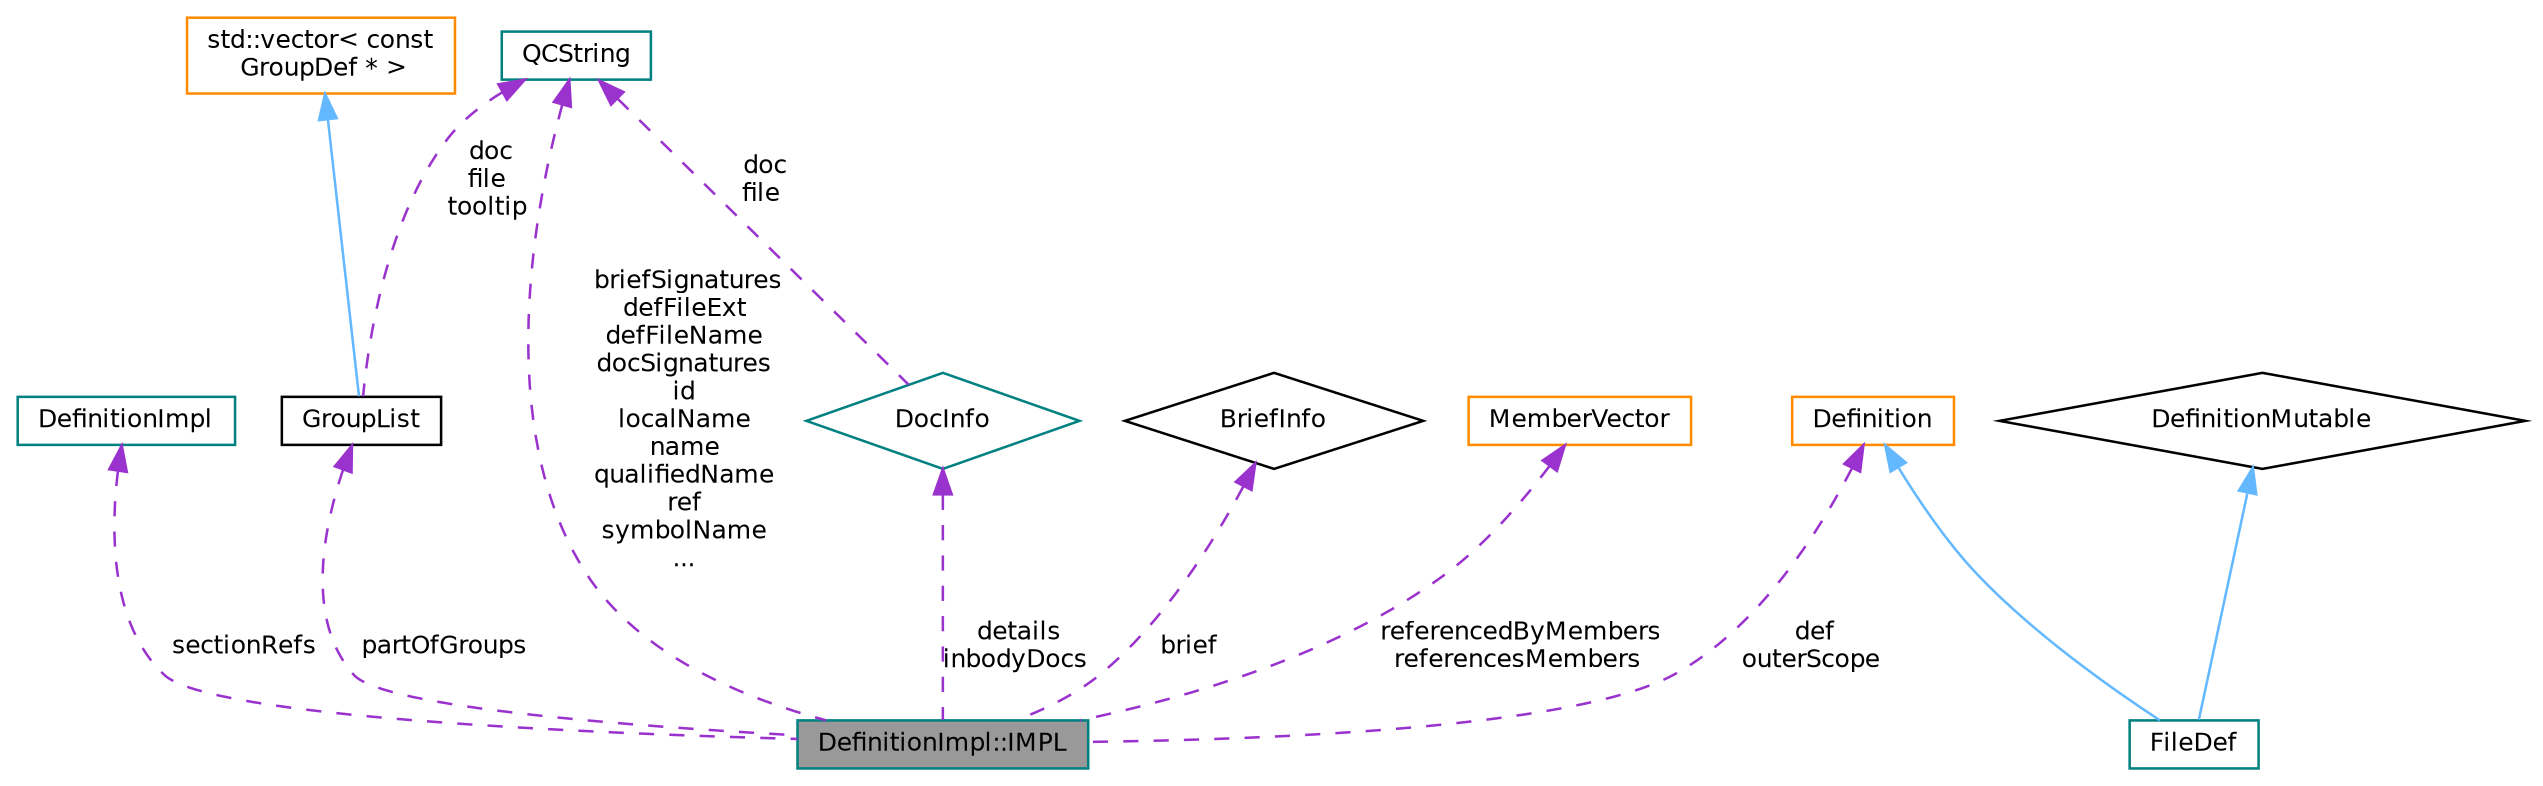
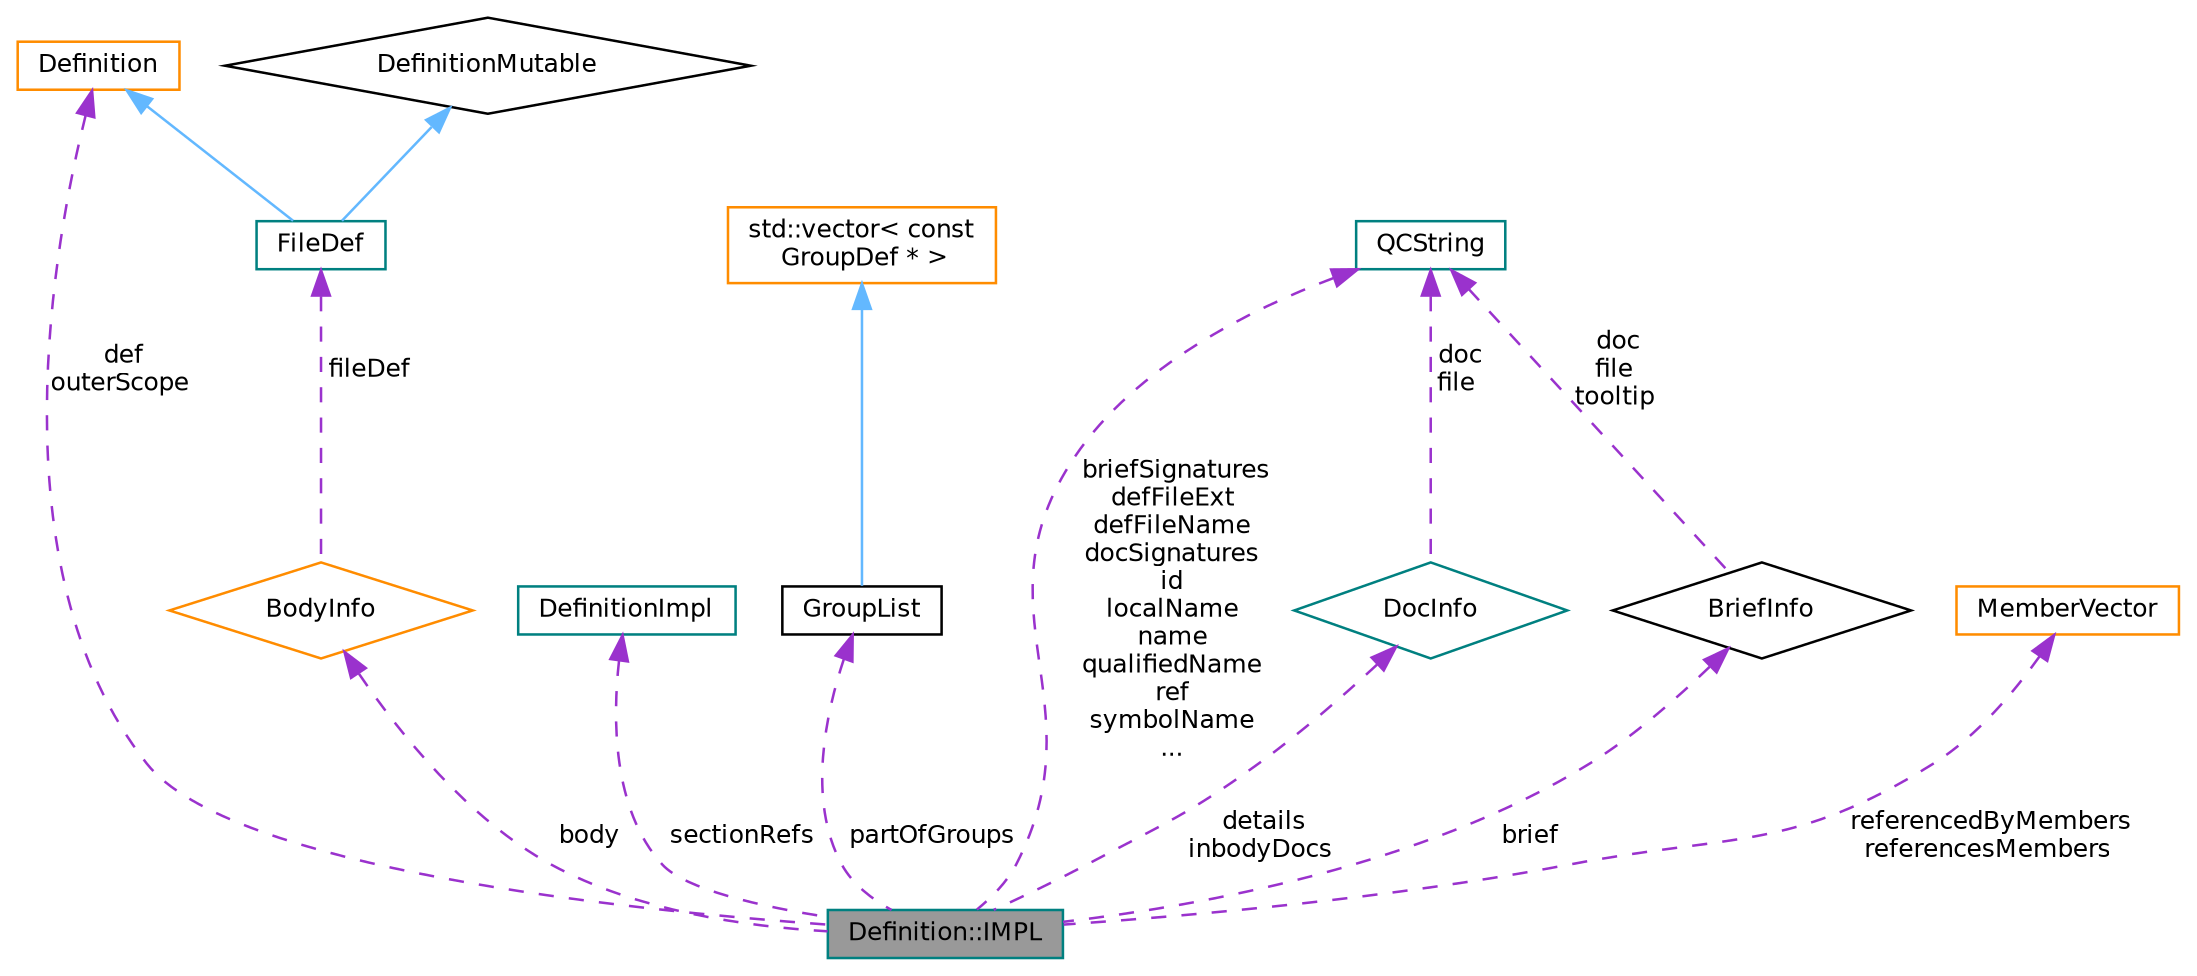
edge "GroupList" -> "QCString": now "BriefInfo" -> "QCString"
node "BodyInfo": added
node "DefinitionImpl::IMPL": label "DefinitionImpl::IMPL" -> "Definition::IMPL"
